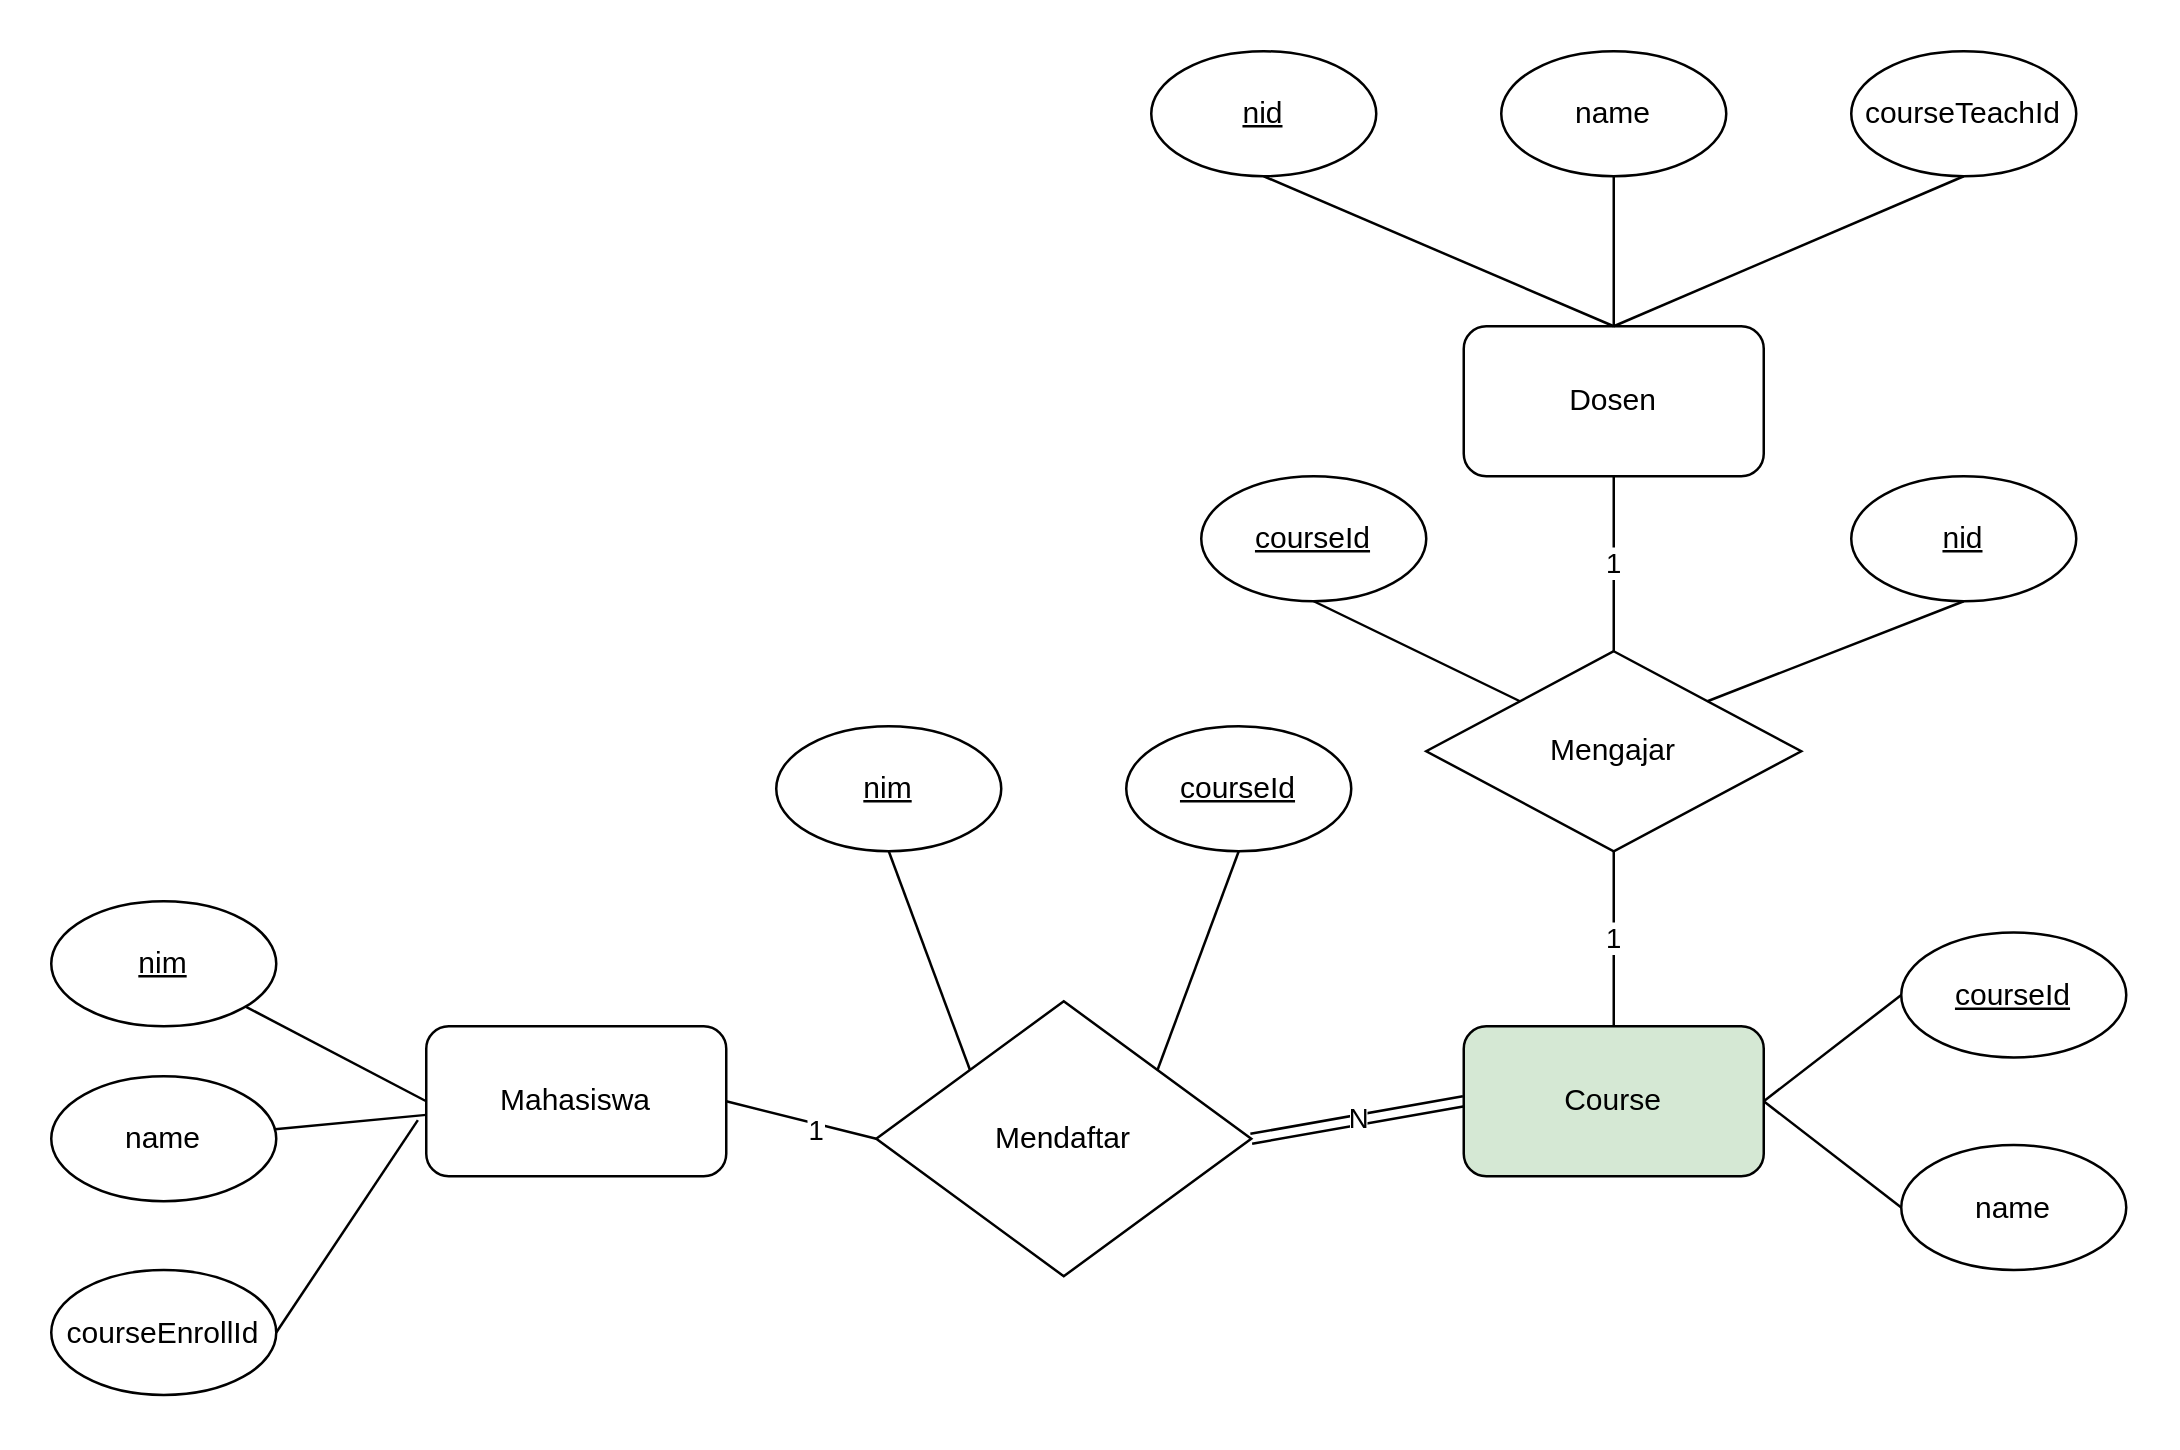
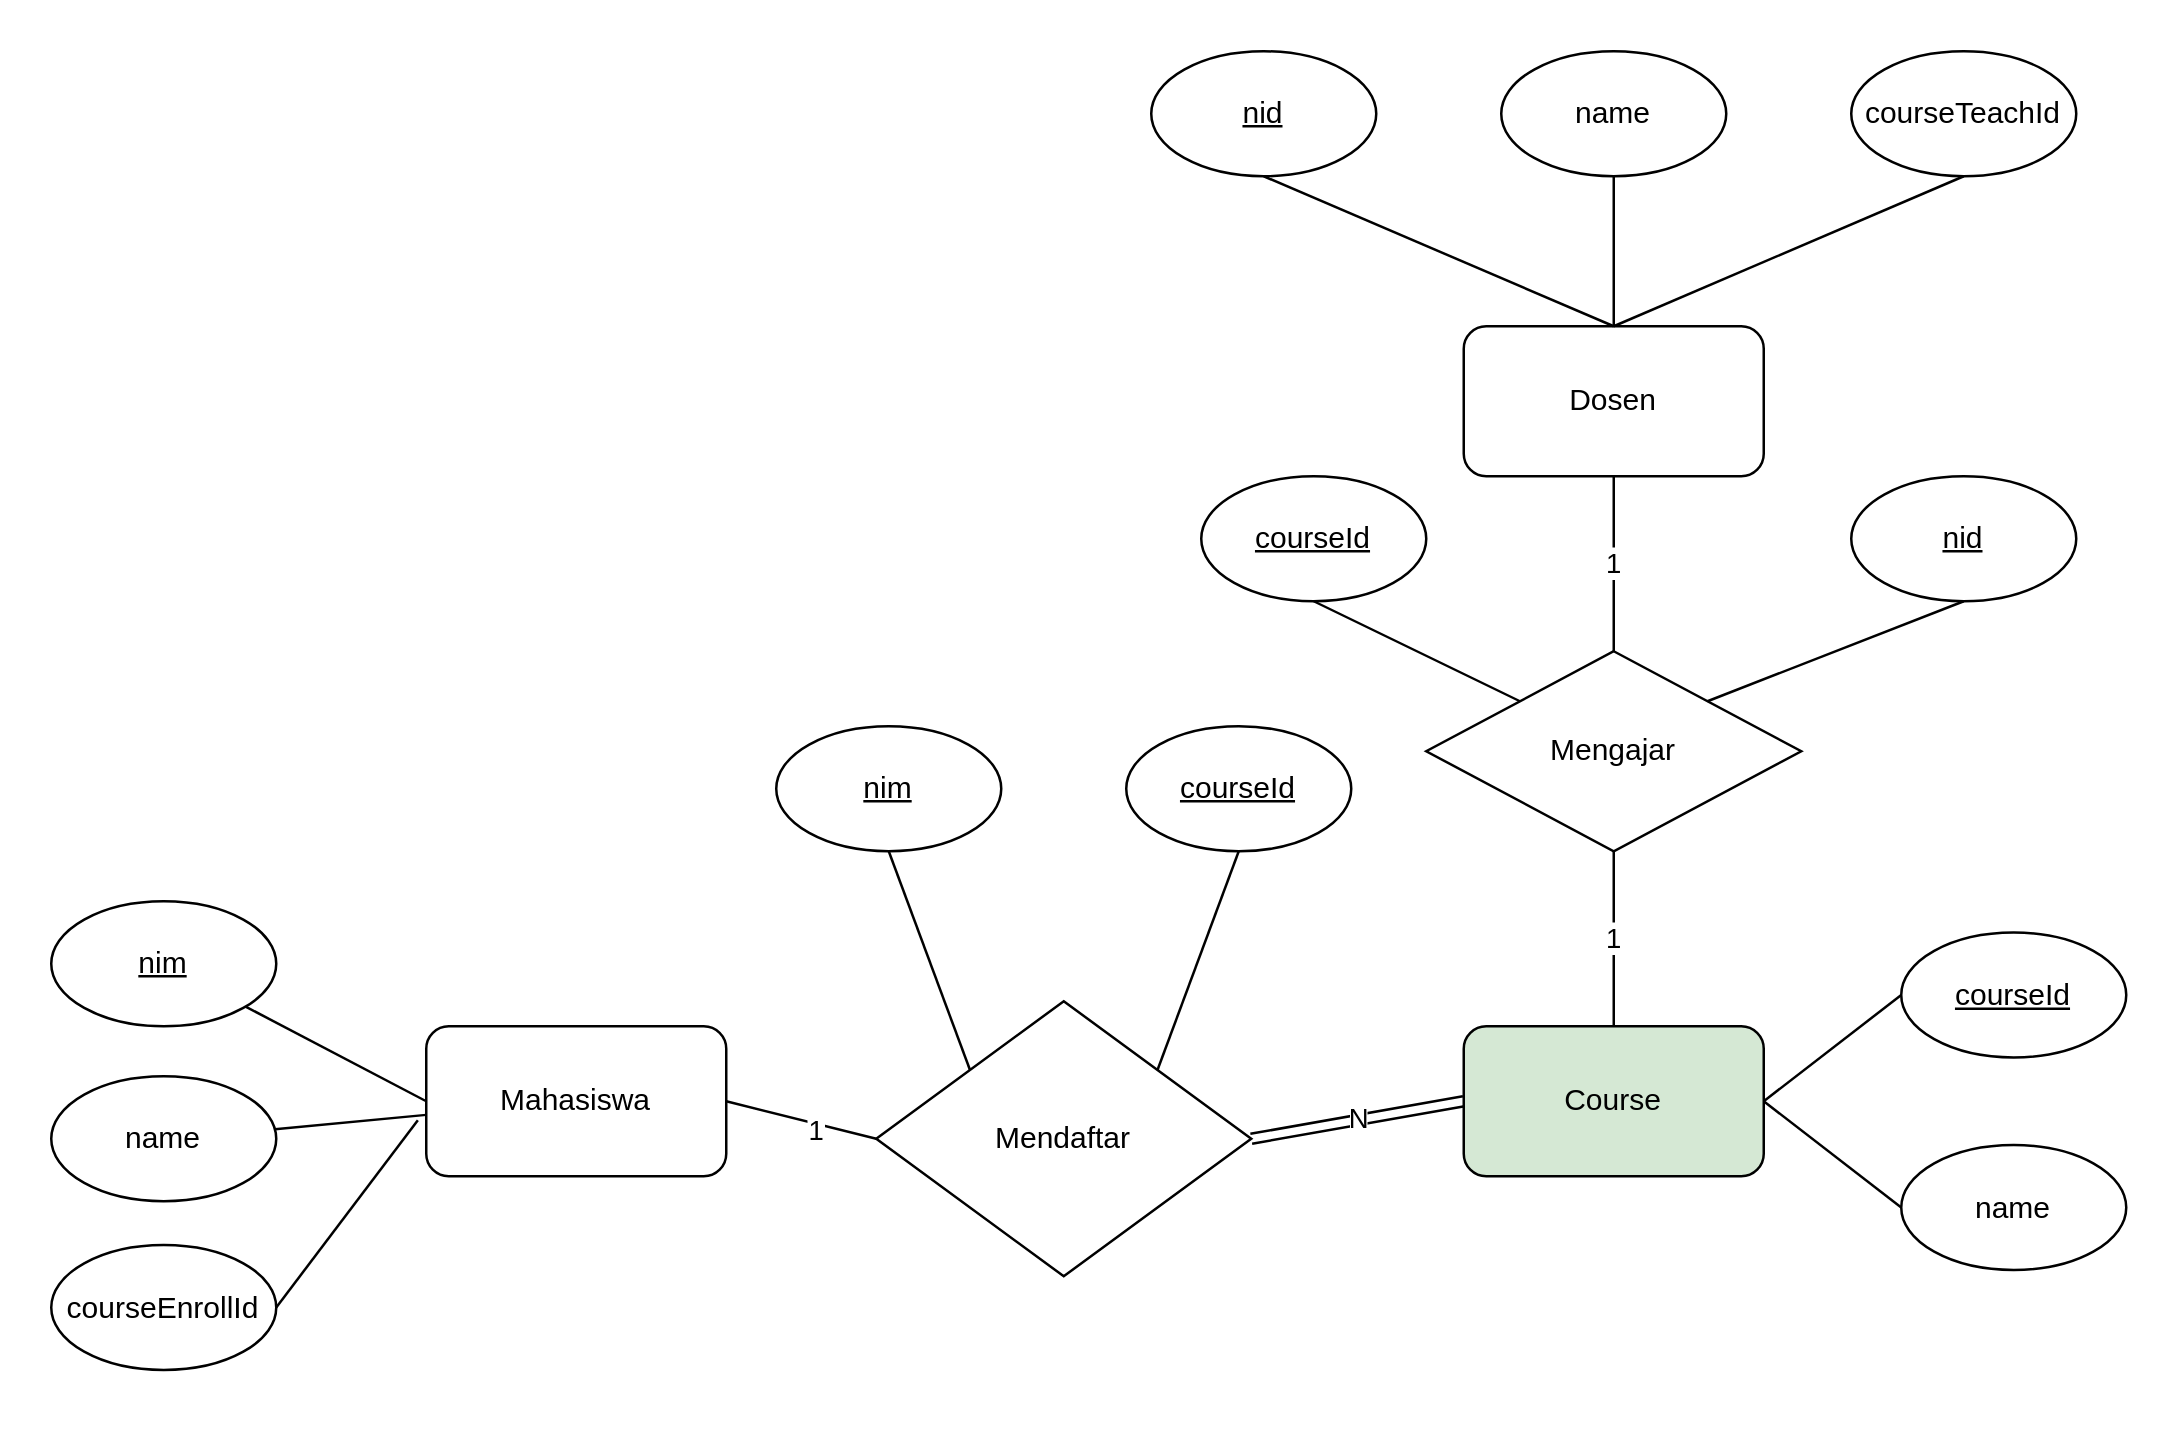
node "courseEnrollId": moved (164, 1333) -> (164, 1308)
